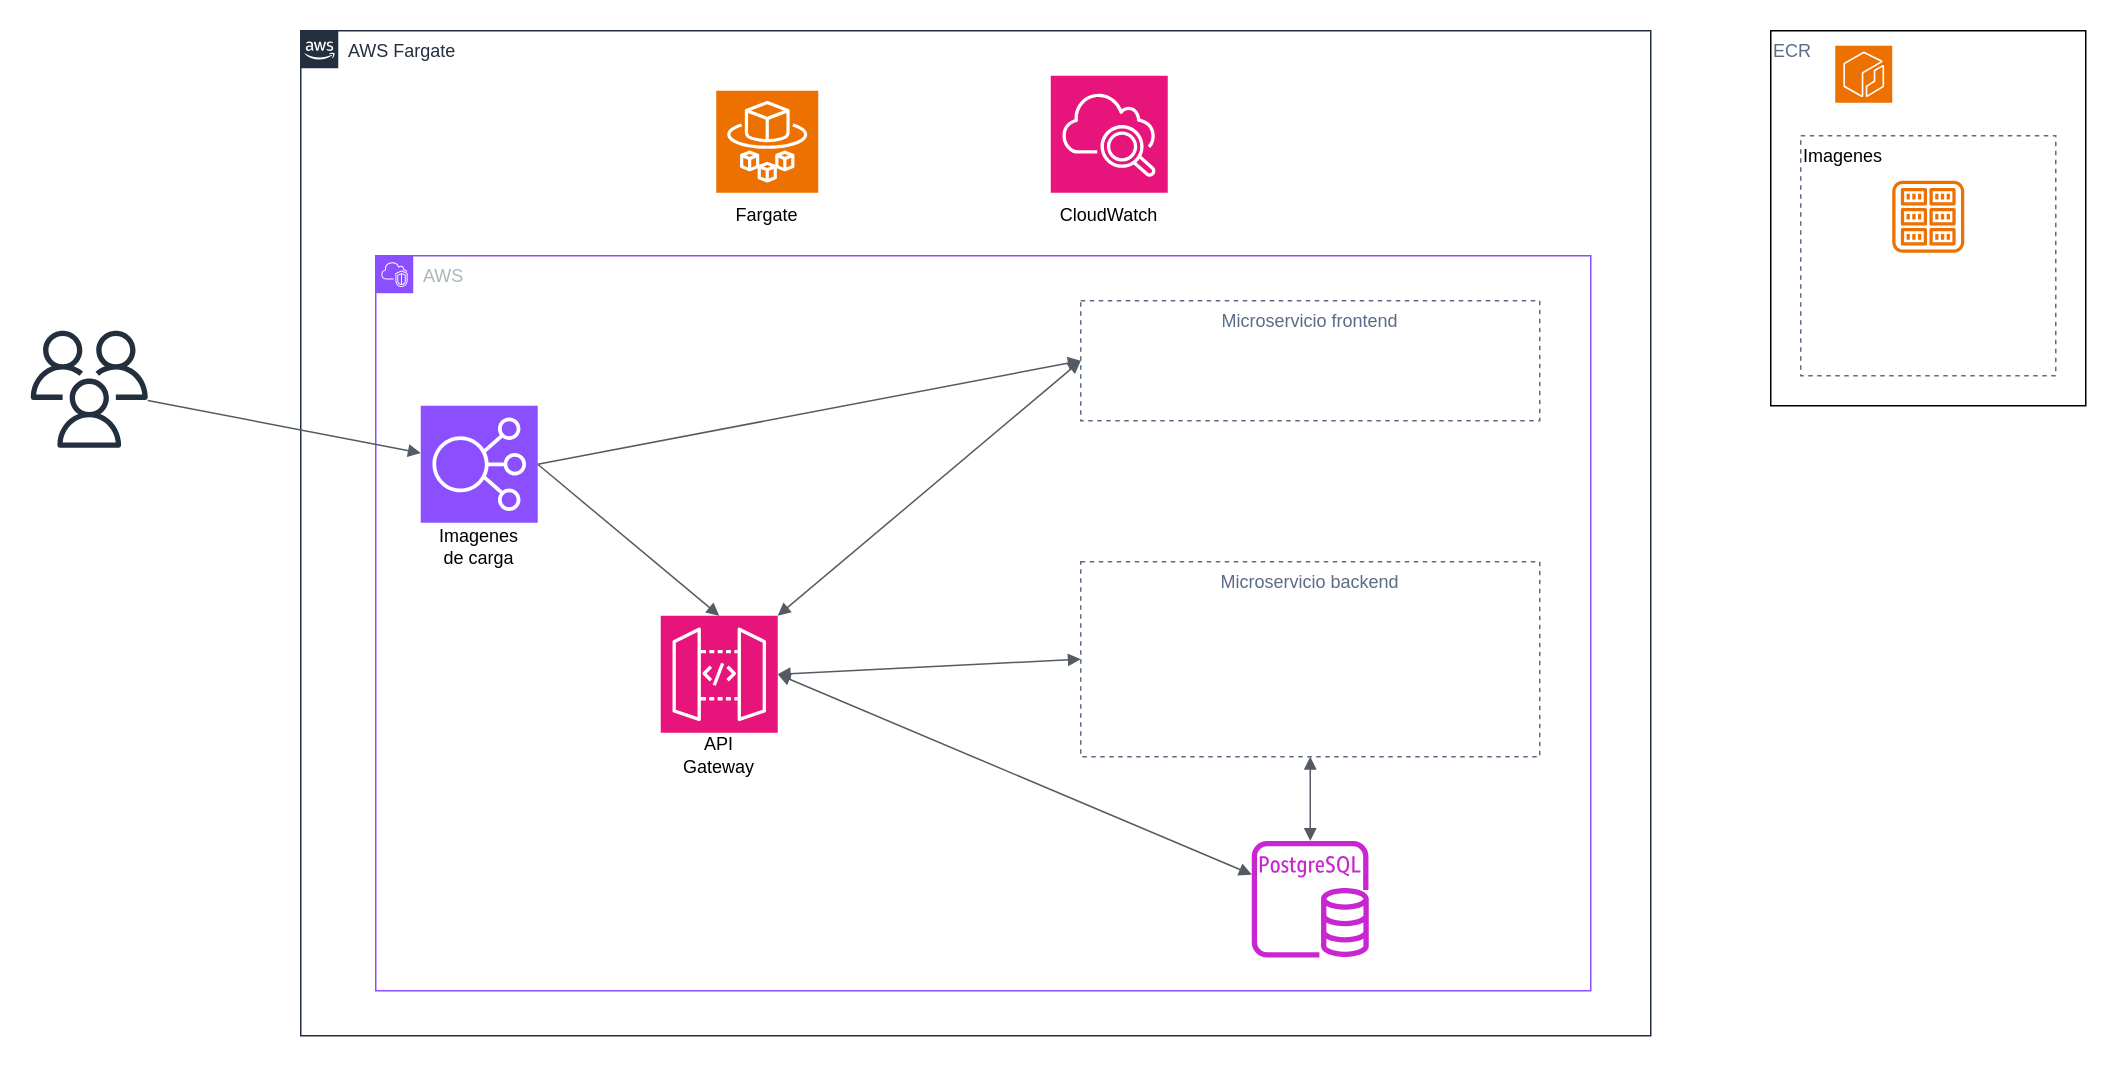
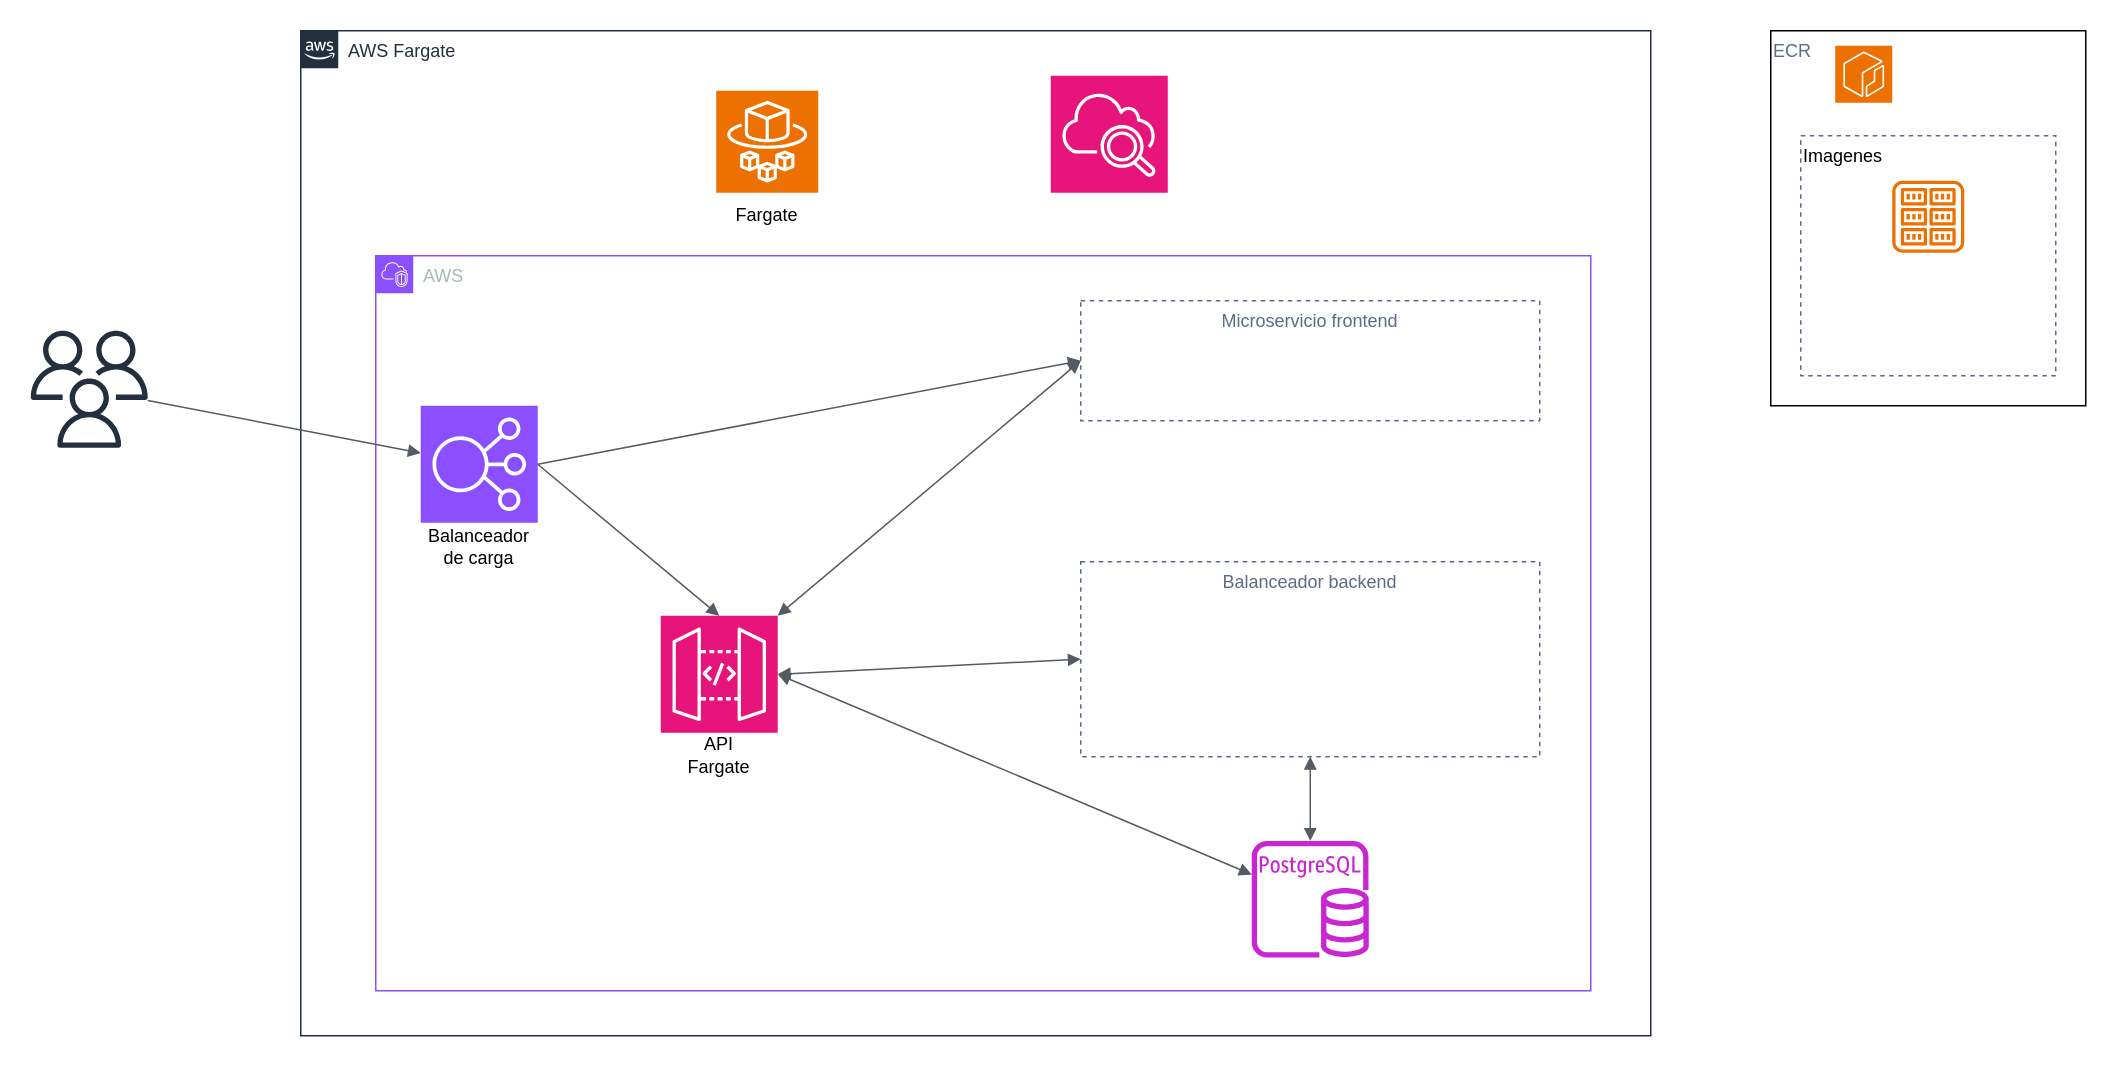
node "CloudWatch": removed
node "Imagenes de carga": label "Imagenes de carga" -> "Balanceador de carga"
node "Microservicio backend": label "Microservicio backend" -> "Balanceador backend"
node "API Gateway": label "API Gateway" -> "API Fargate"
